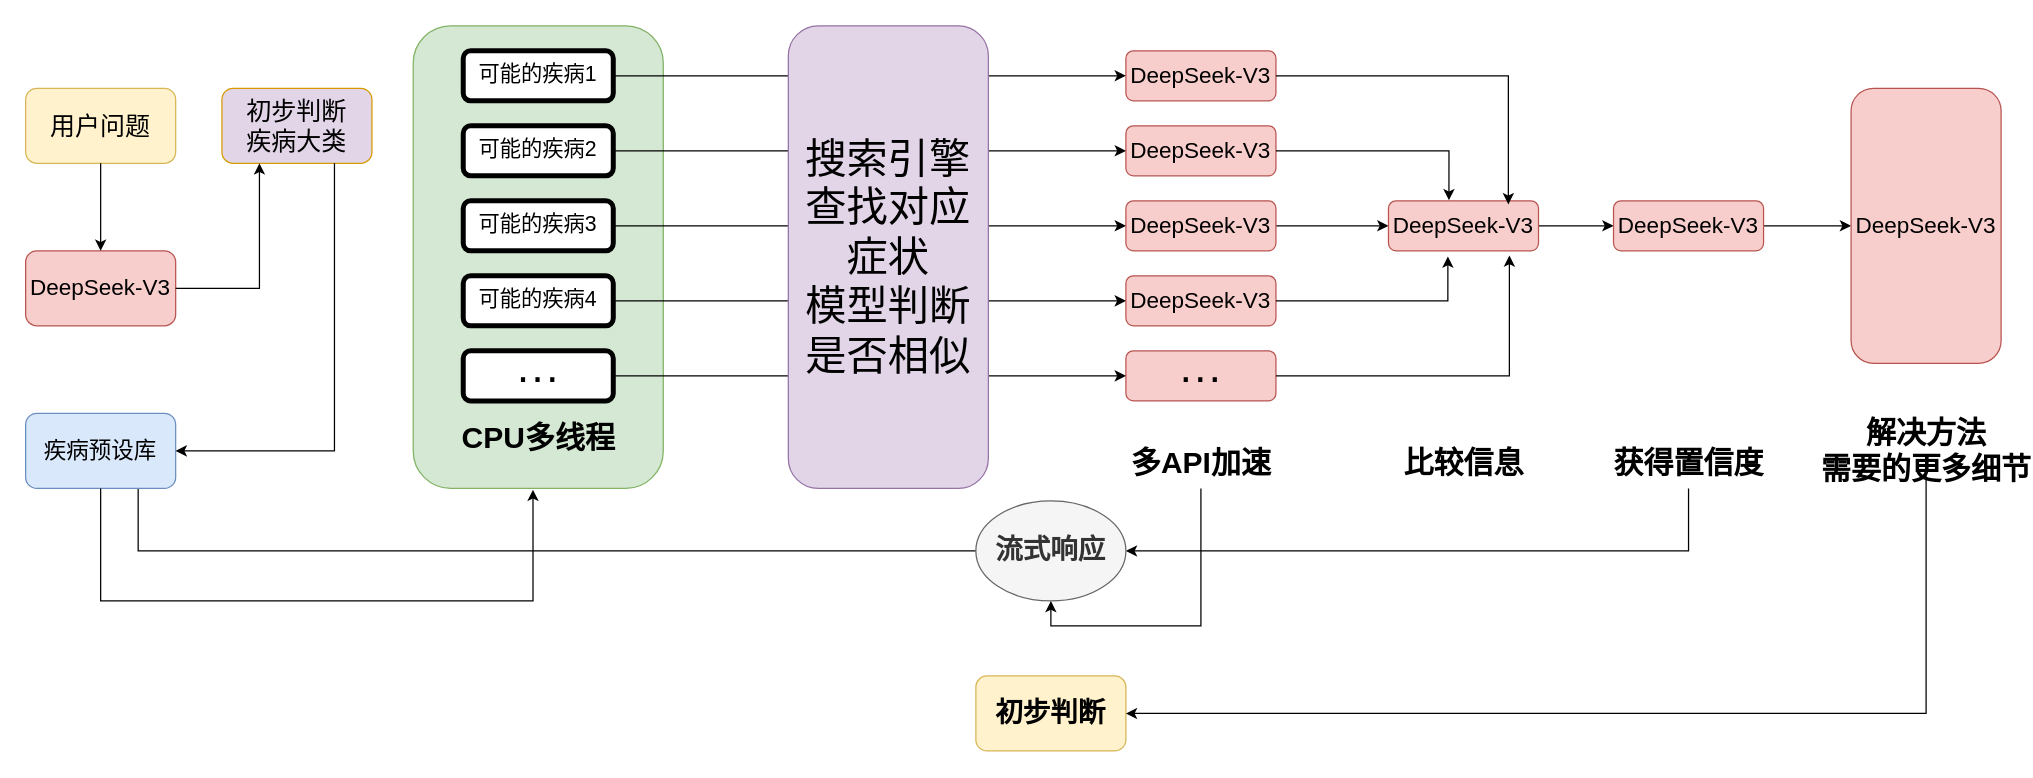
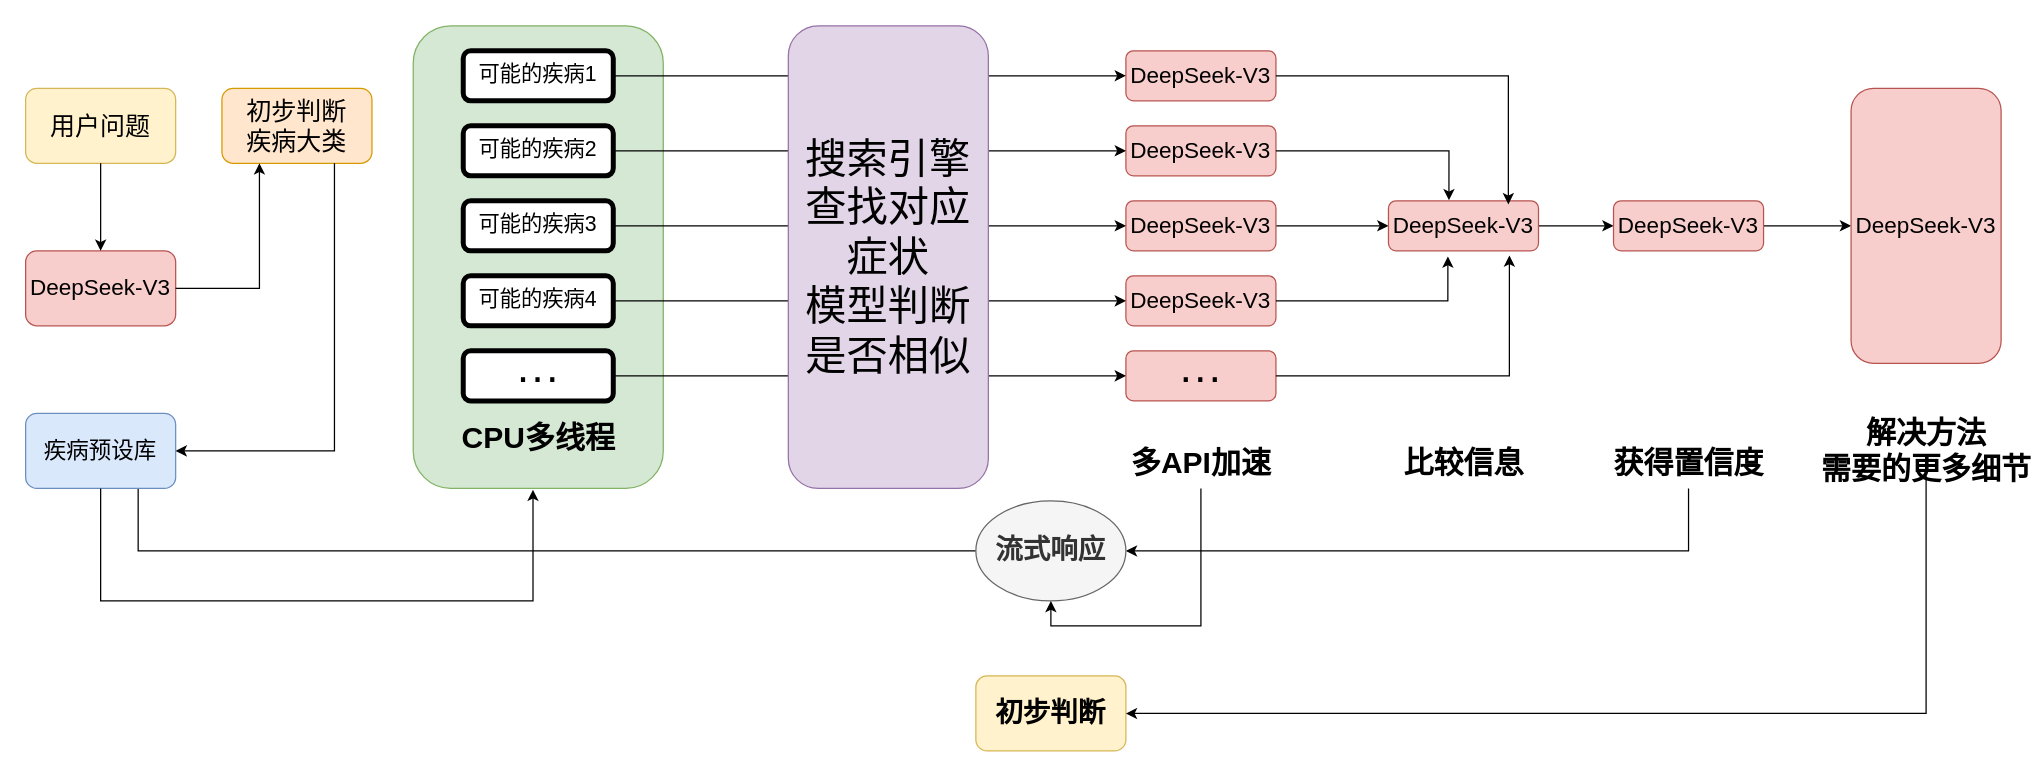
node "初步判断 疾病大类": fillcolor #e1d5e7 -> #ffe6cc
